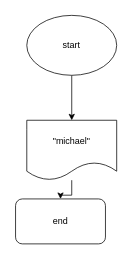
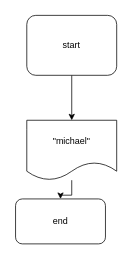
node "start": shape ellipse -> rounded rectangle
